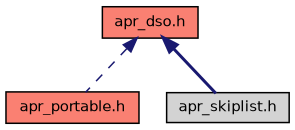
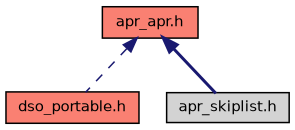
node "apr_dso.h": label "apr_dso.h" -> "apr_apr.h"
node "apr_portable.h": label "apr_portable.h" -> "dso_portable.h"
